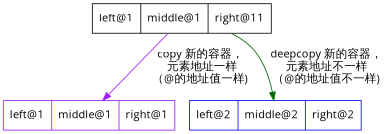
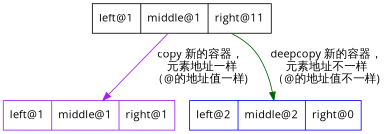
node "left@2": text "right@2" -> "right@0"
